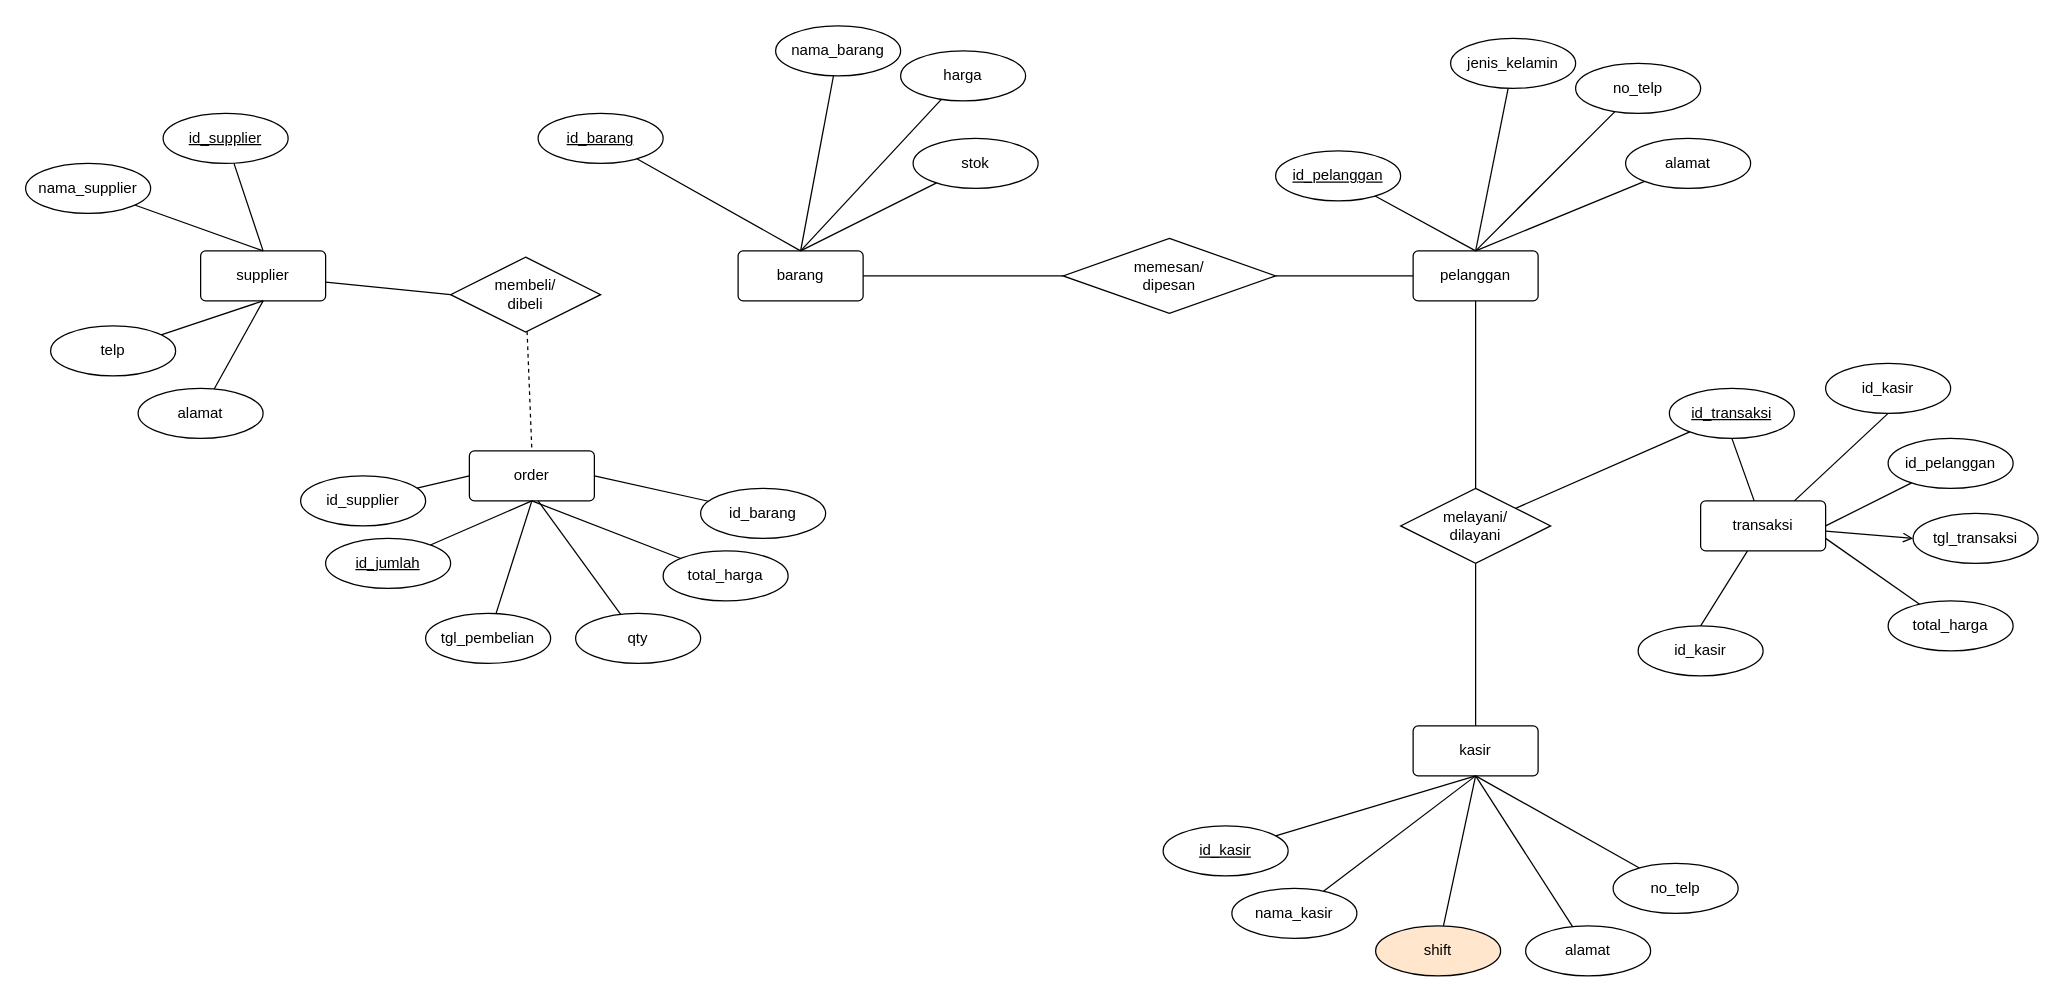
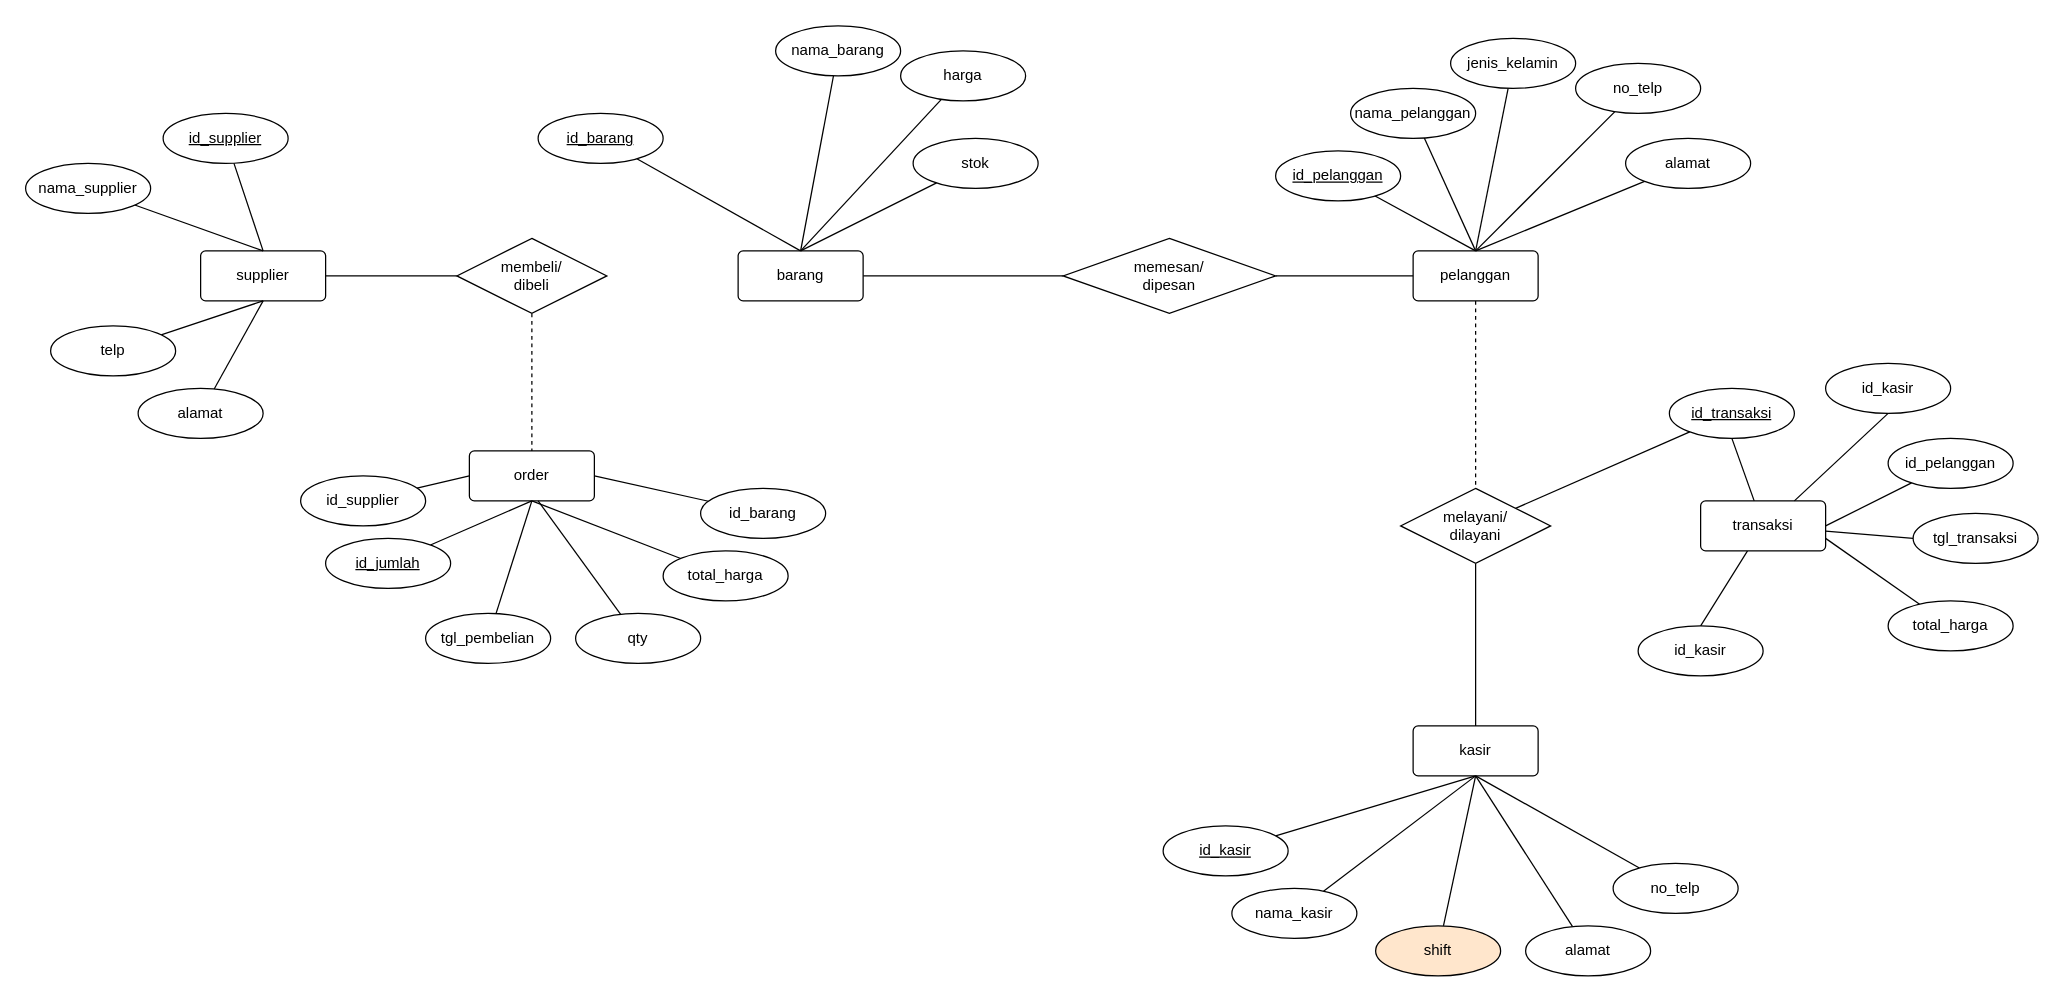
node "nama_pelanggan": added
edge "nama_pelanggan" -- "pelanggan": added
node "membeli/ dibeli": moved (526, 294) -> (532, 276)
edge "pelanggan" -- "melayani/ dilayani": style solid -> dashed
edge "transaksi" -> "tgl_transaksi": arrowhead open -> none
